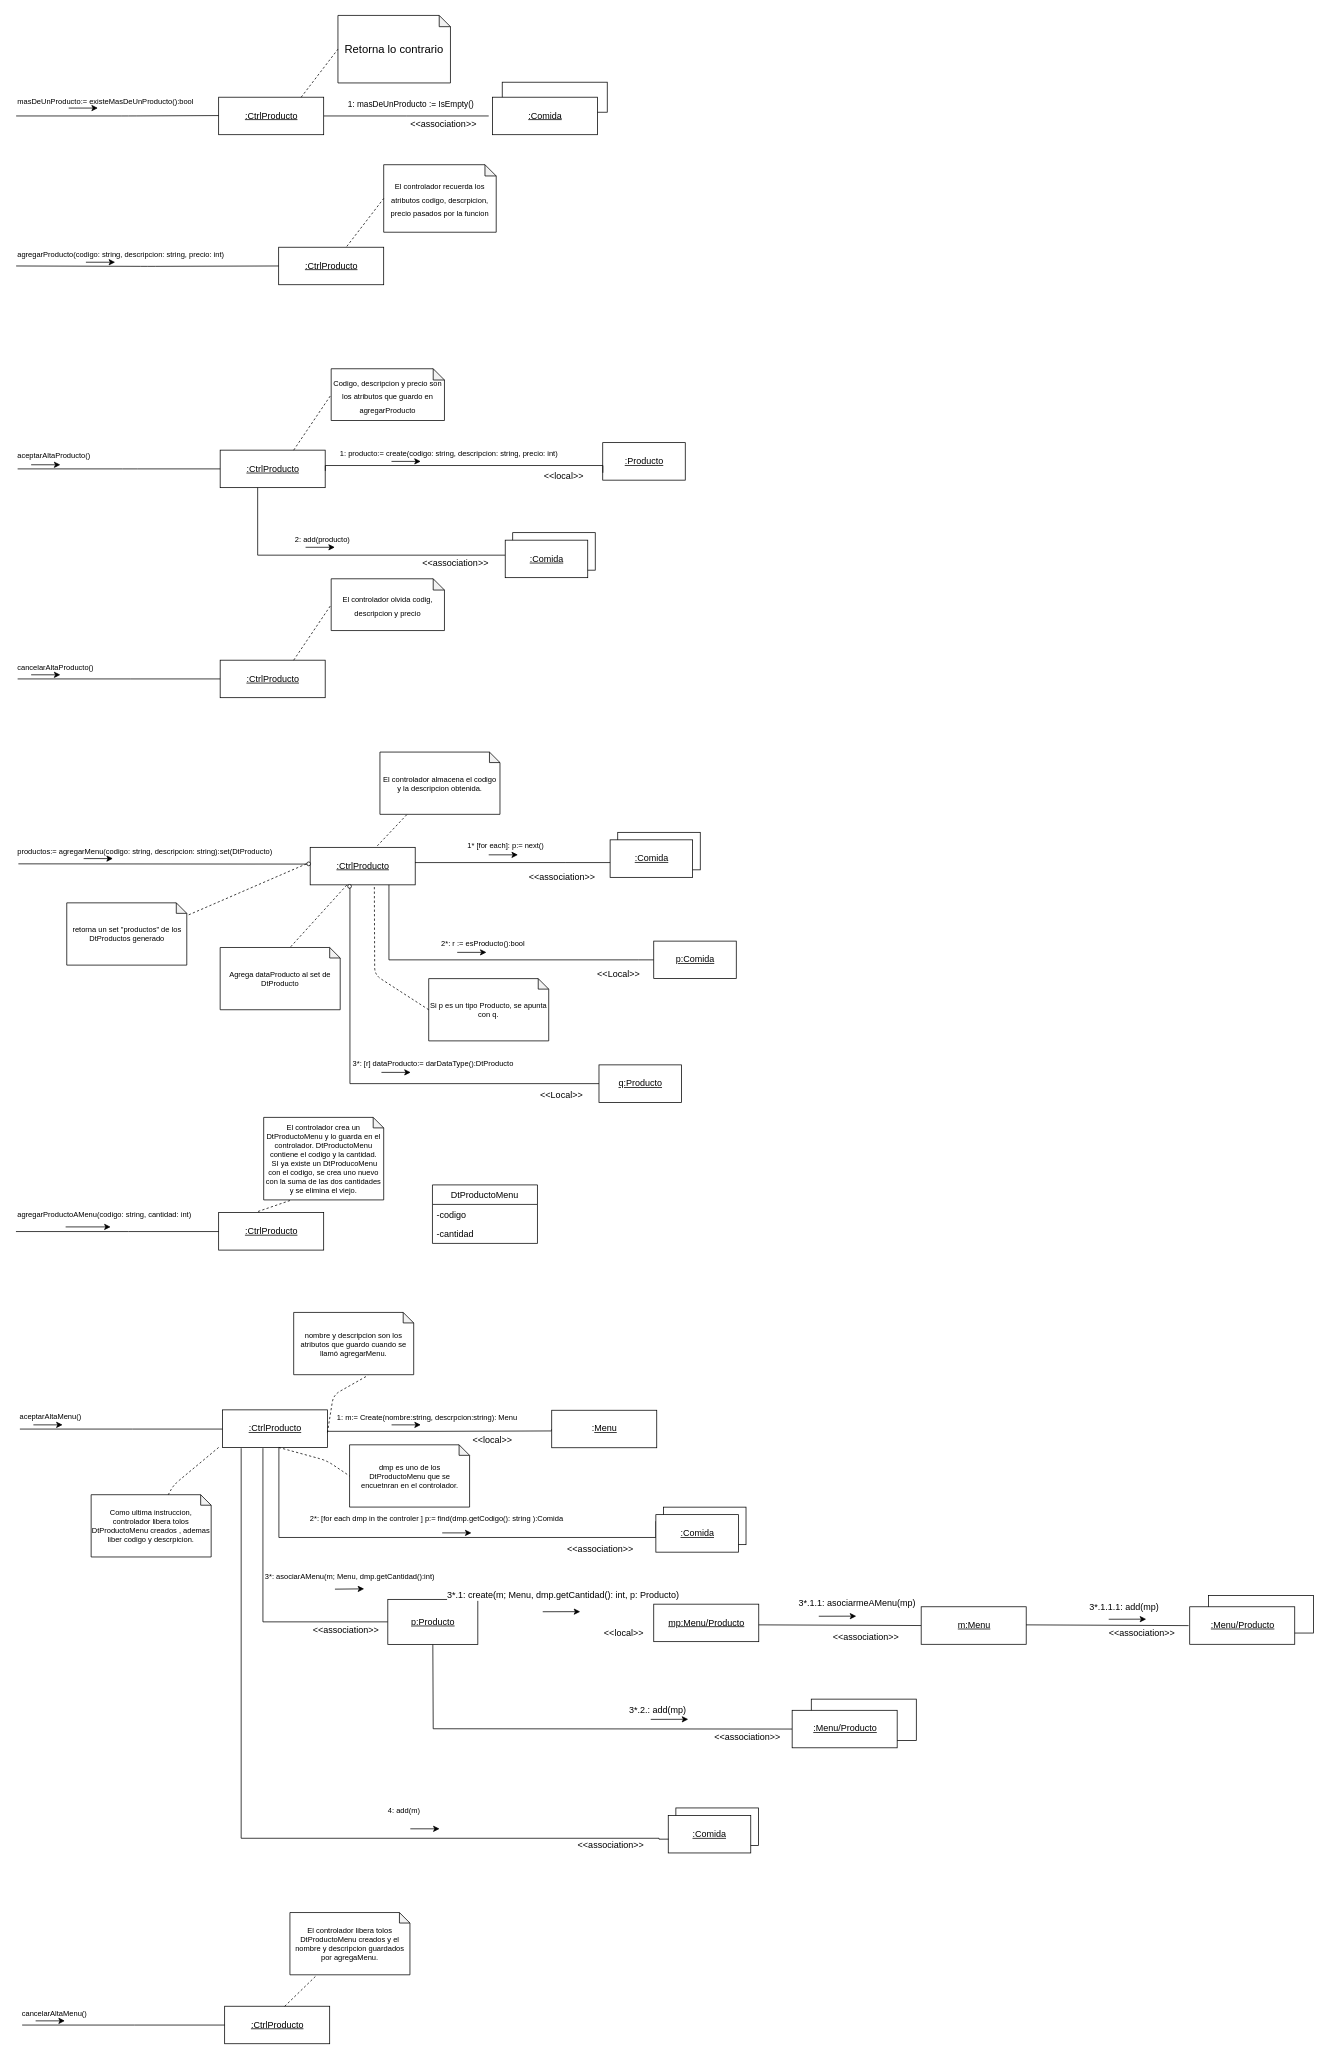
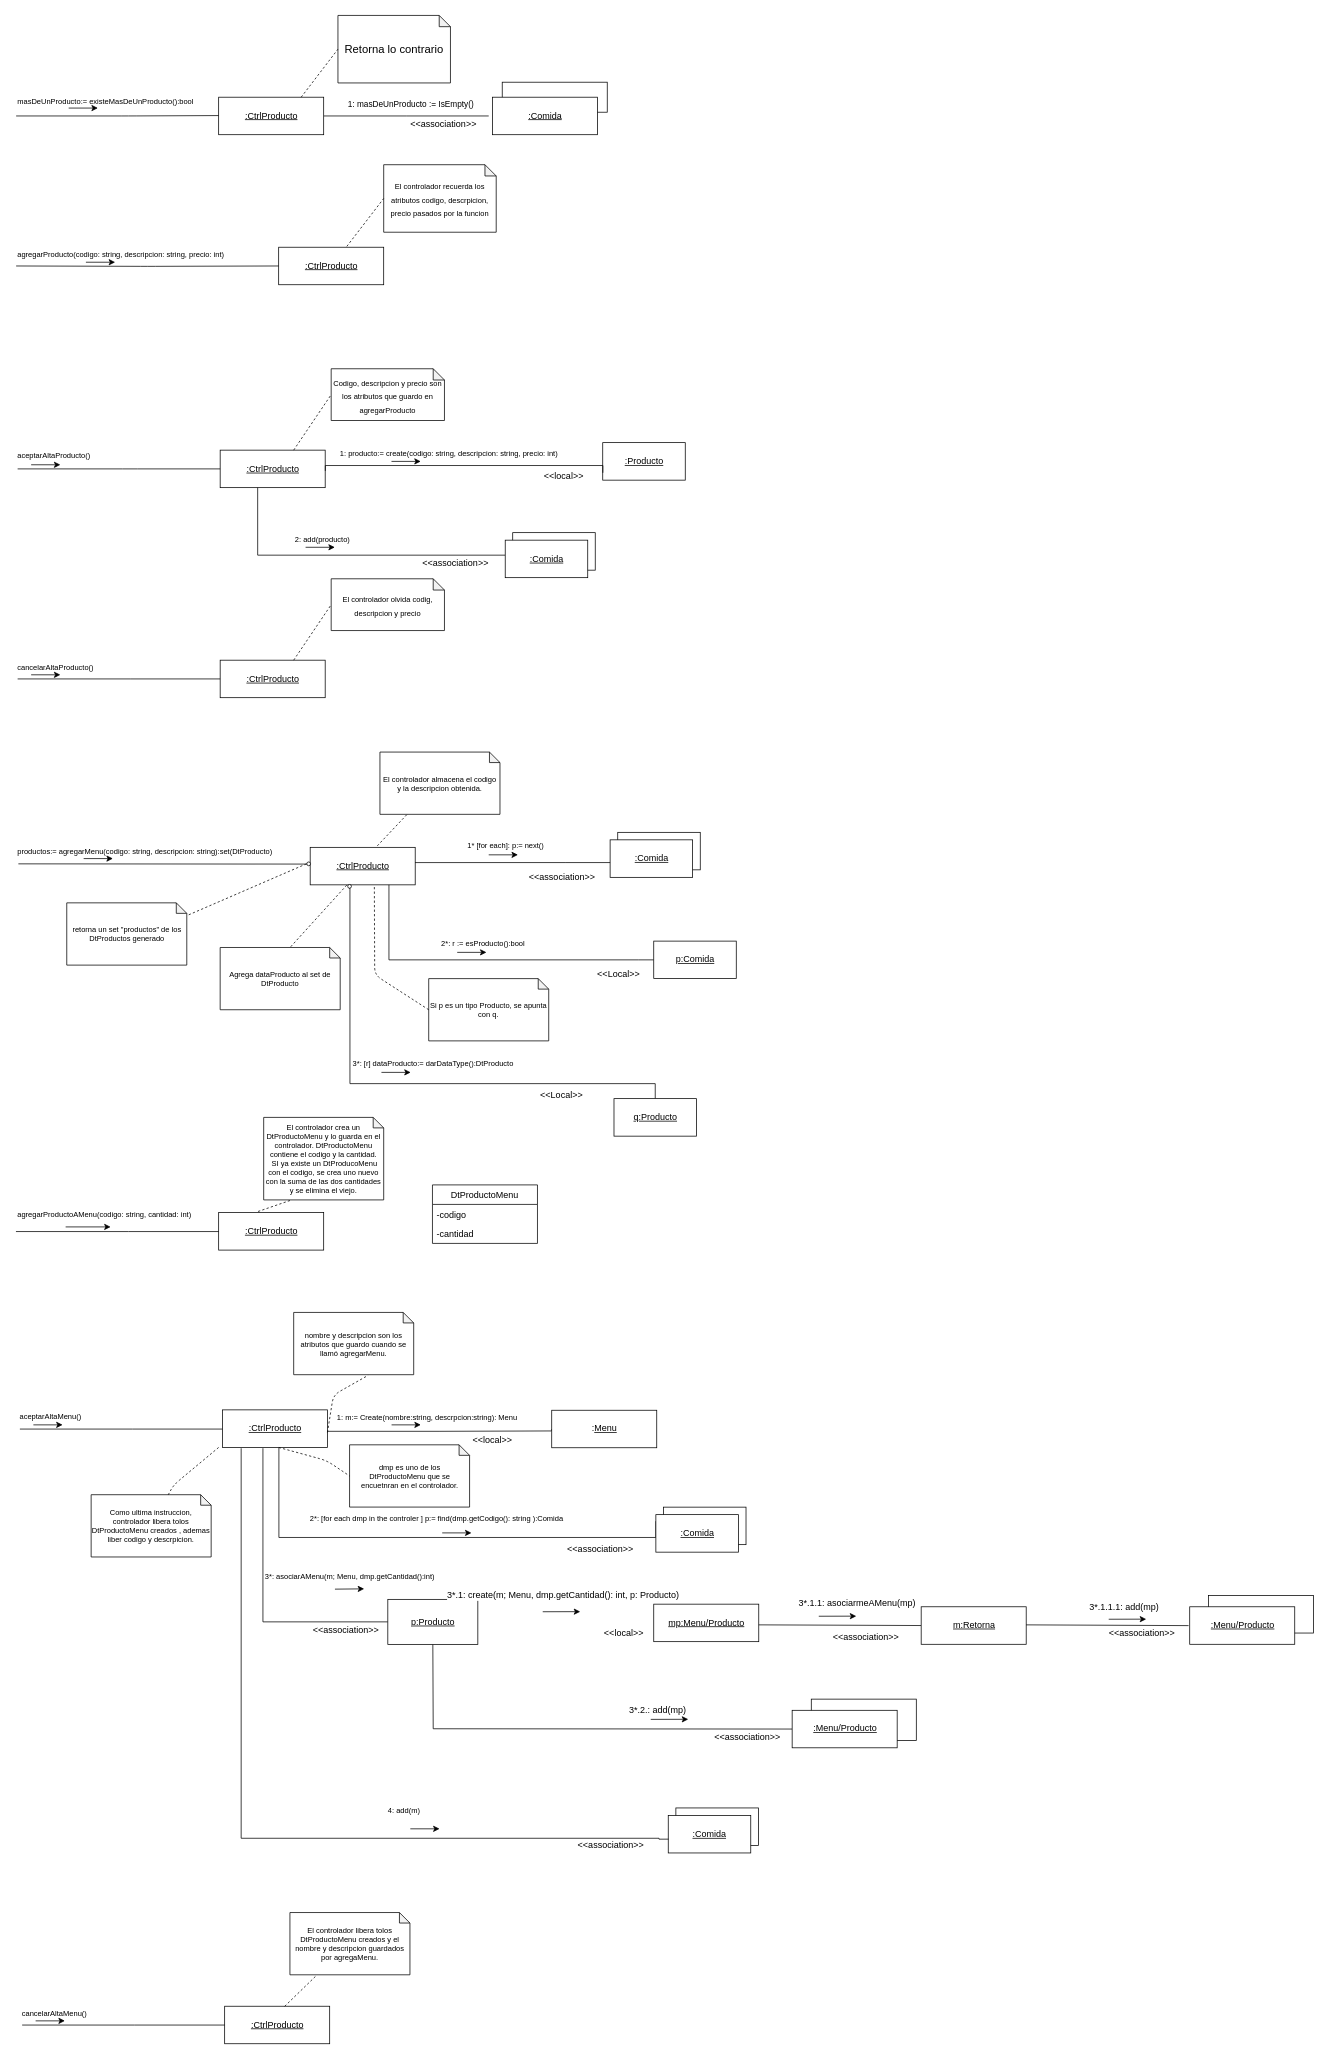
node "q:Producto": moved (640, 1083) -> (655, 1117)
node "m:Menu": label "m:Menu" -> "m:Retorna"
